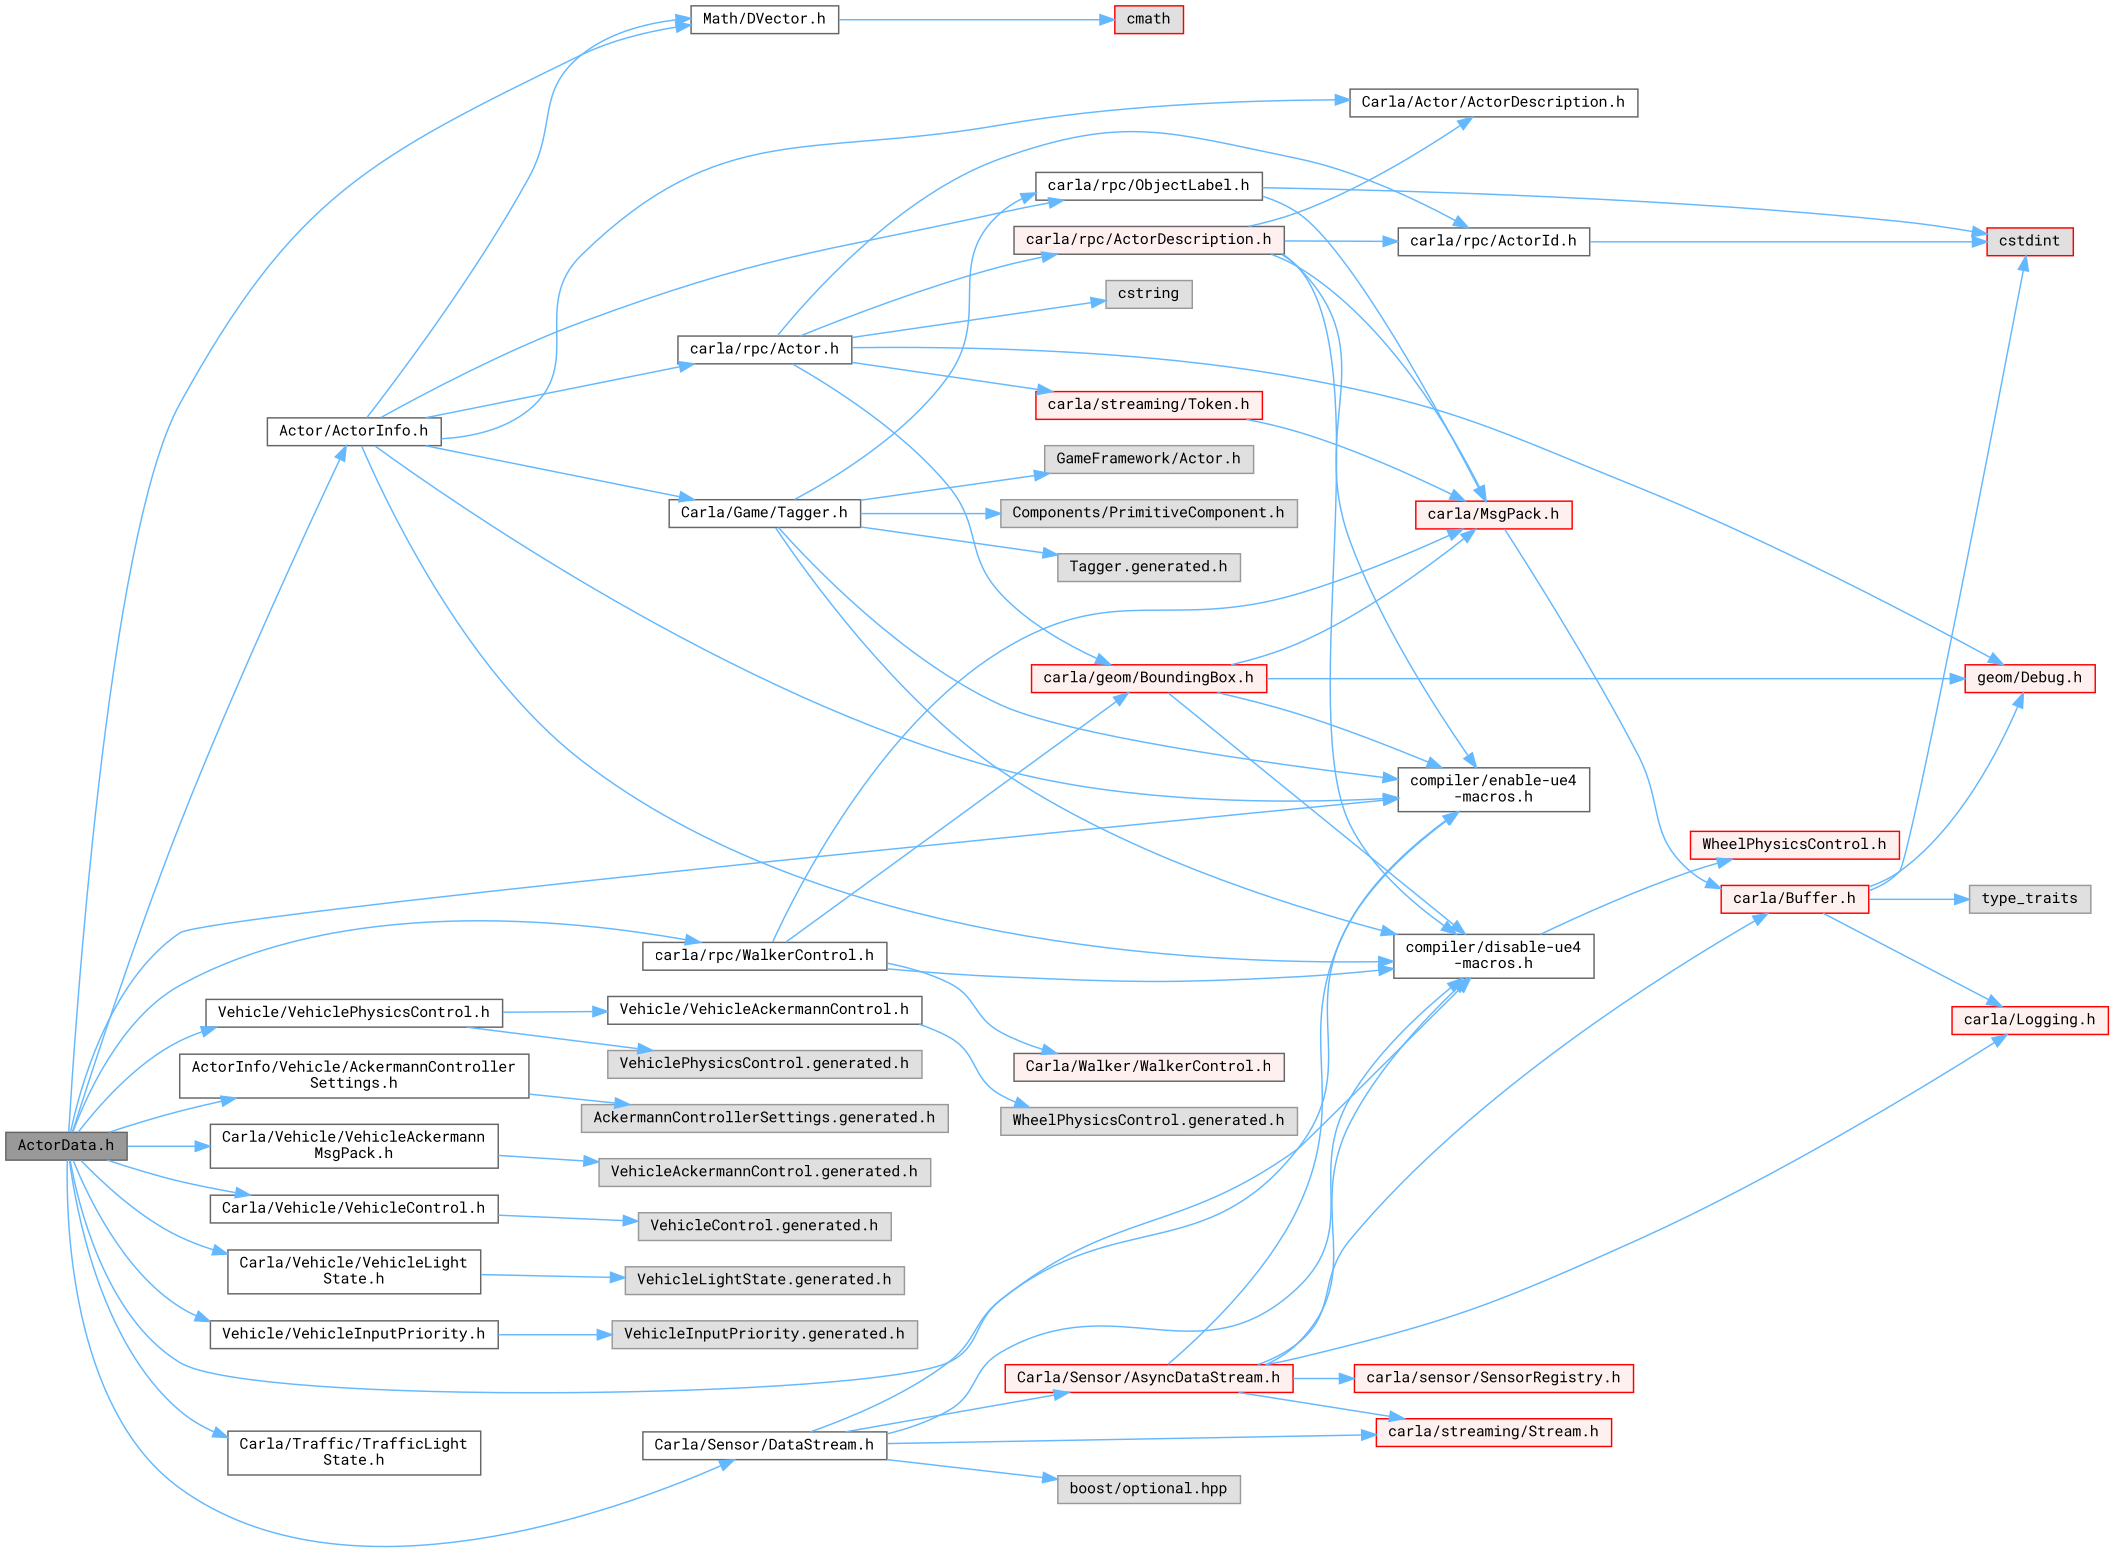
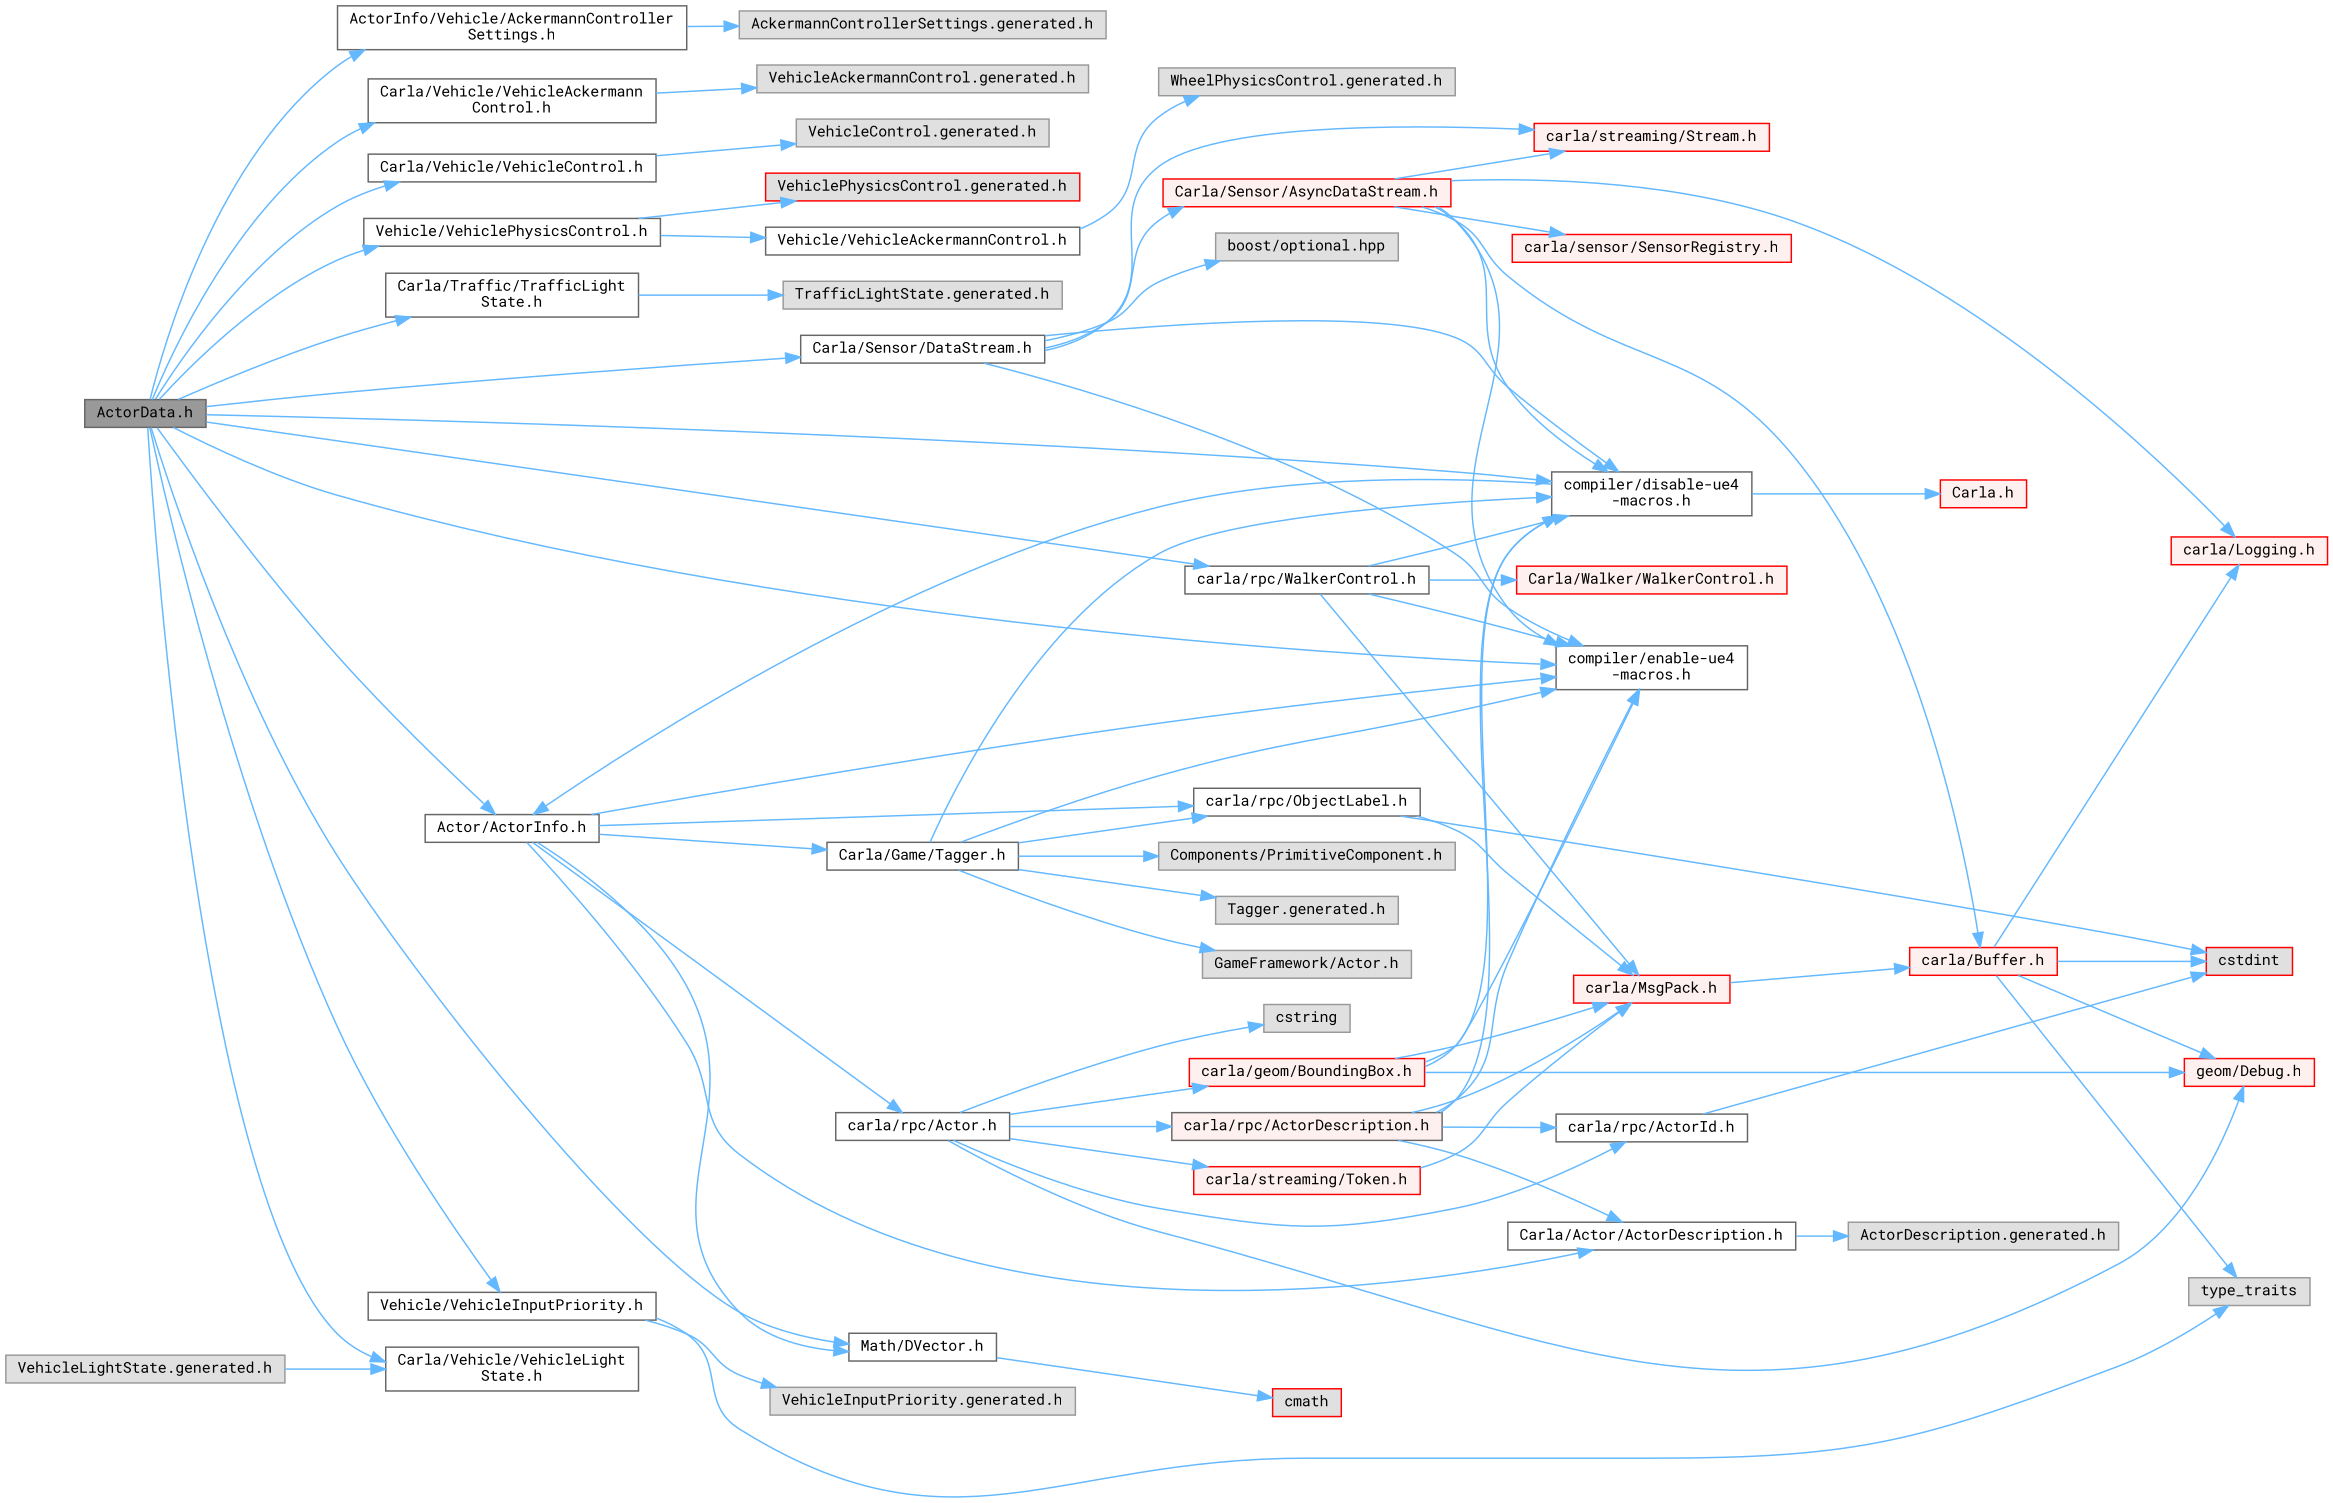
node "TrafficLightState.generated.h": added
edge "carla/rpc/WalkerControl.h" -> "carla/geom/BoundingBox.h": now "carla/rpc/WalkerControl.h" -> "compiler/enable-ue4 -macros.h"
edge "Actor/ActorInfo.h" -> "compiler/disable-ue4 -macros.h": reversed
node "WheelPhysicsControl.h": label "WheelPhysicsControl.h" -> "Carla.h"
node "VehiclePhysicsControl.generated.h": color grey60 -> red
node "Carla/Walker/WalkerControl.h": color grey40 -> red
node "Carla/Vehicle/VehicleAckermann MsgPack.h": label "Carla/Vehicle/VehicleAckermann MsgPack.h" -> "Carla/Vehicle/VehicleAckermann Control.h"
node "ActorDescription.generated.h": added
edge "Carla/Vehicle/VehicleLight State.h" -> "VehicleLightState.generated.h": reversed
edge "Vehicle/VehicleInputPriority.h" -> "type_traits": added
